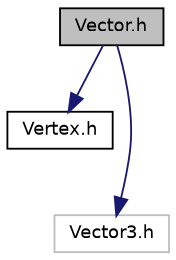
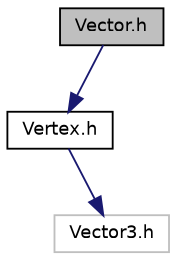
edge "Vector.h" -> "Vector3.h": now "Vertex.h" -> "Vector3.h"
